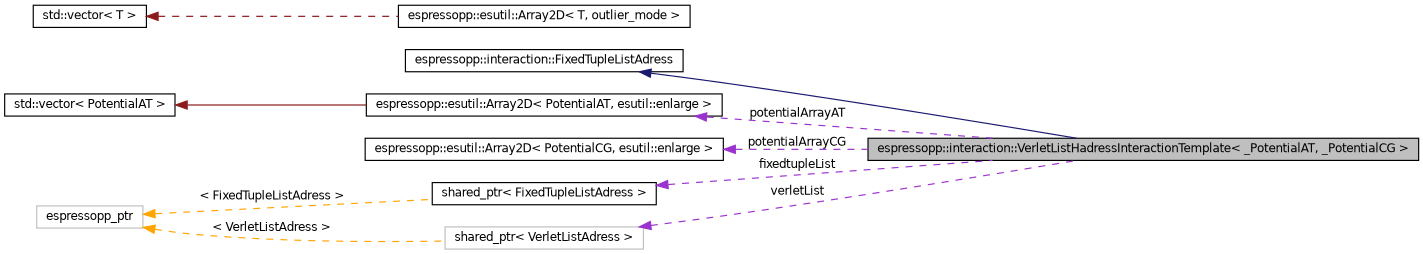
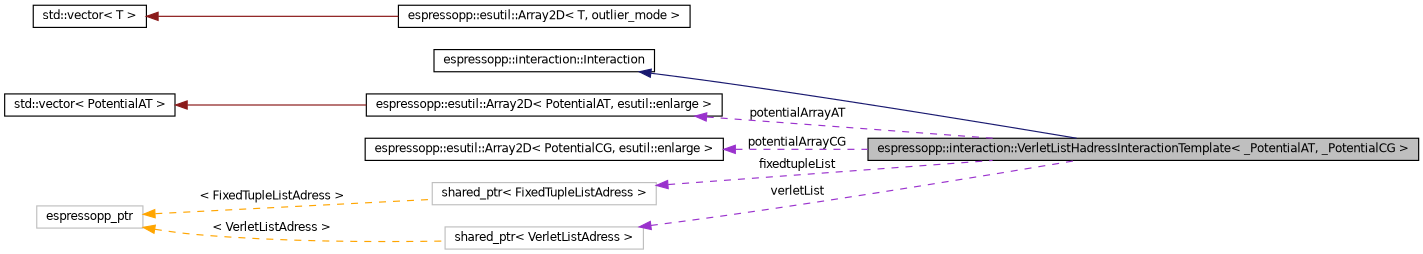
edge "espressopp::esutil::Array2D< T, outlier_mode >" -> "std::vector< T >": style dashed -> solid
node "espressopp::interaction::FixedTupleListAdress": label "espressopp::interaction::FixedTupleListAdress" -> "espressopp::interaction::Interaction"
node "shared_ptr< FixedTupleListAdress >": color black -> grey75
